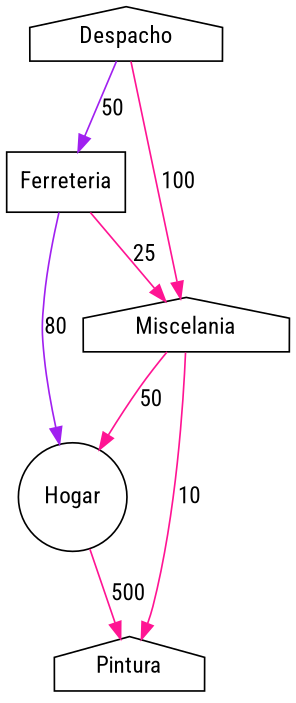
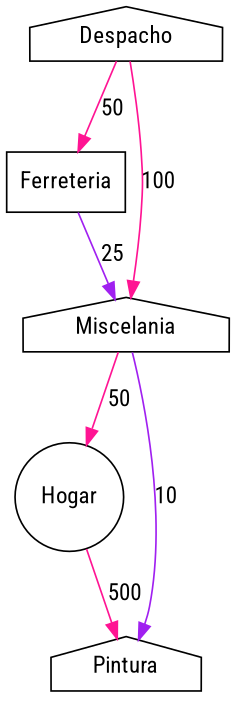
edge "Despacho" -> "Ferreteria": color purple -> deeppink
edge "Ferreteria" -> "Miscelania": color deeppink -> purple
edge "Ferreteria" -> "Hogar": removed, label "80"
edge "Miscelania" -> "Pintura": color deeppink -> purple
